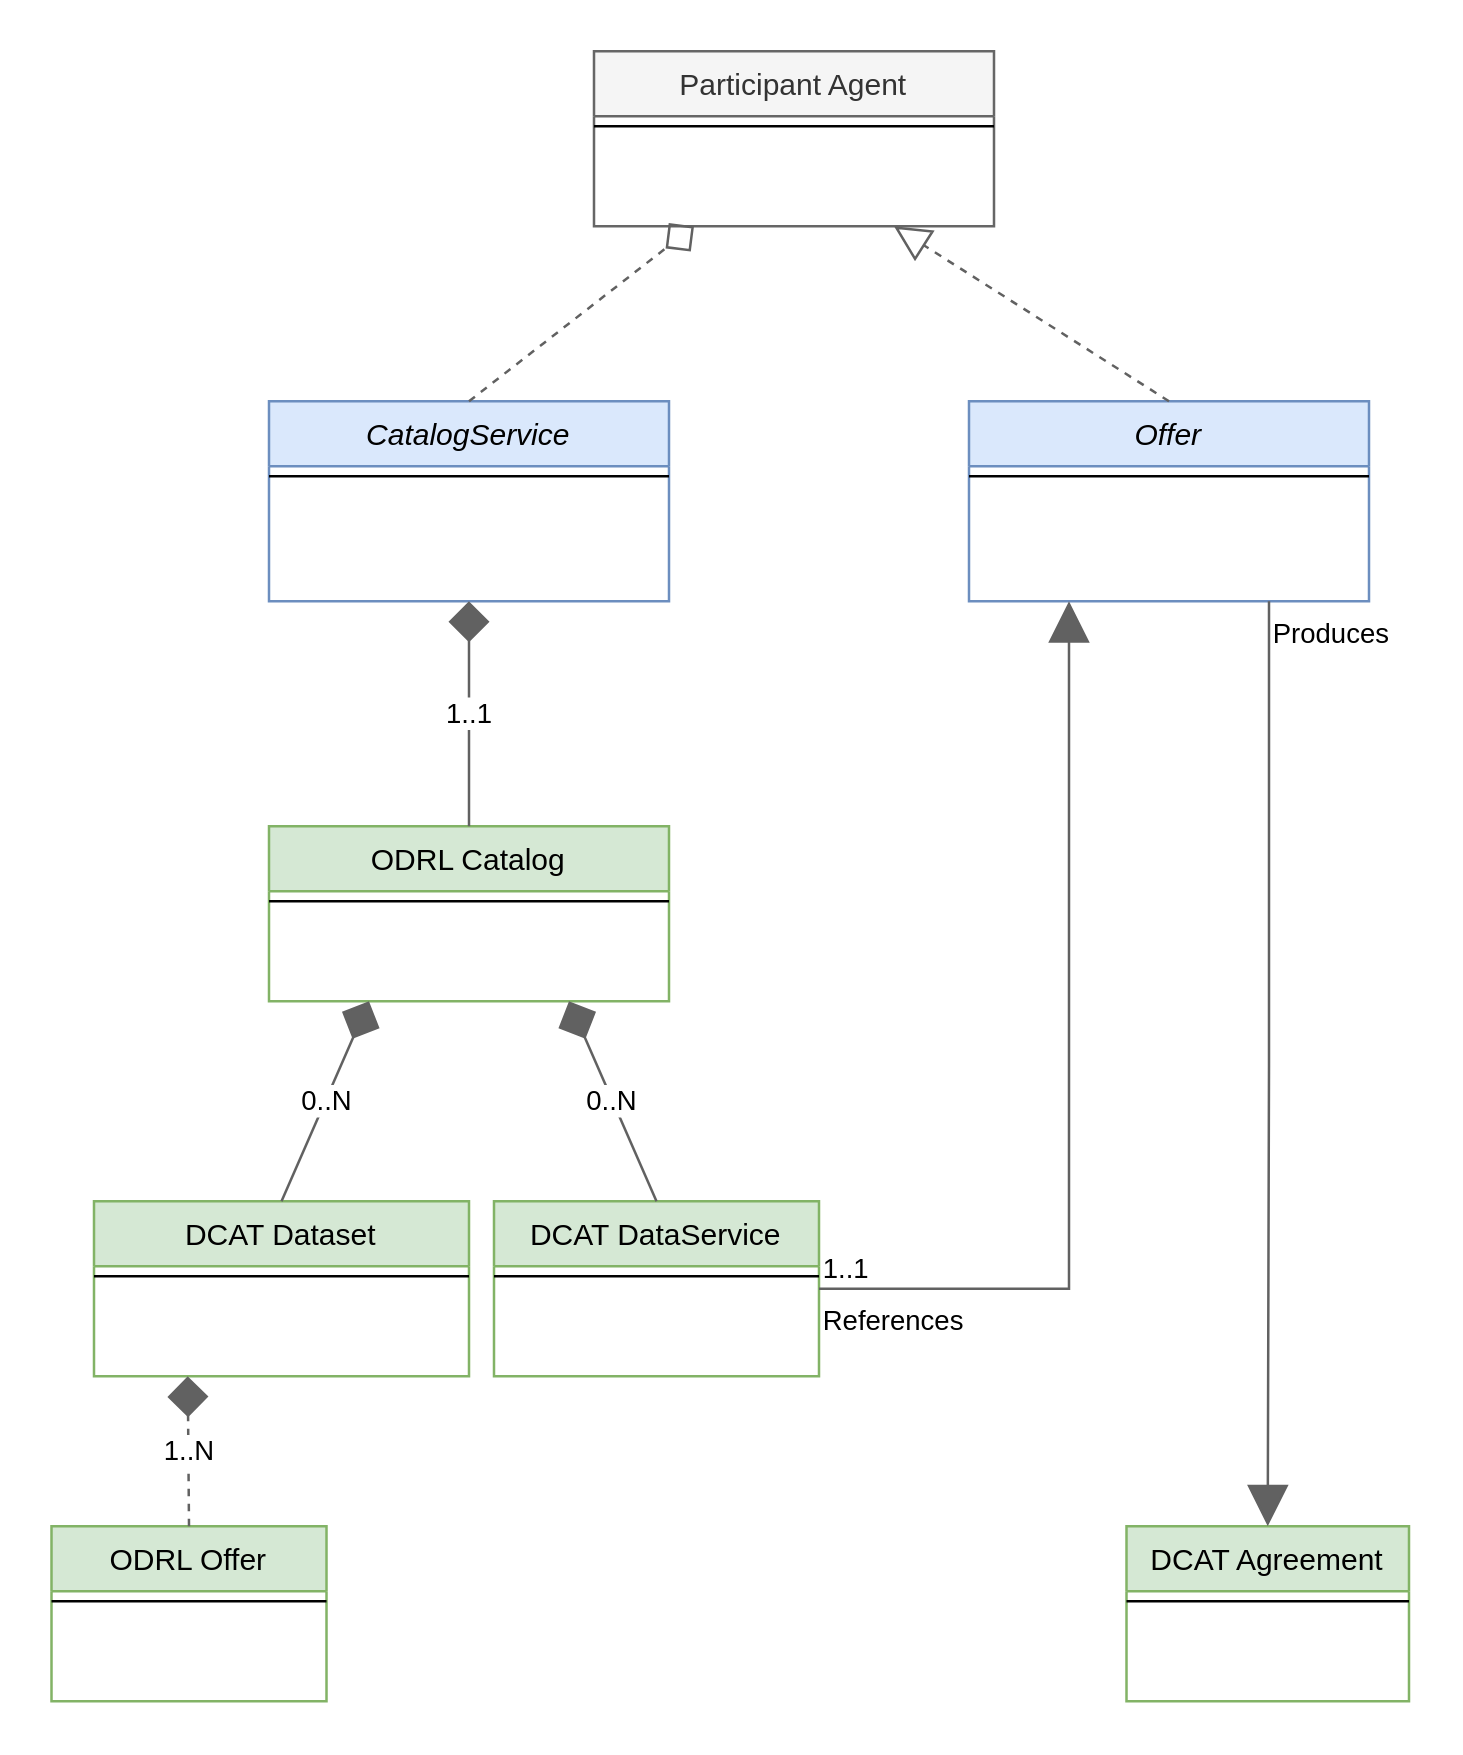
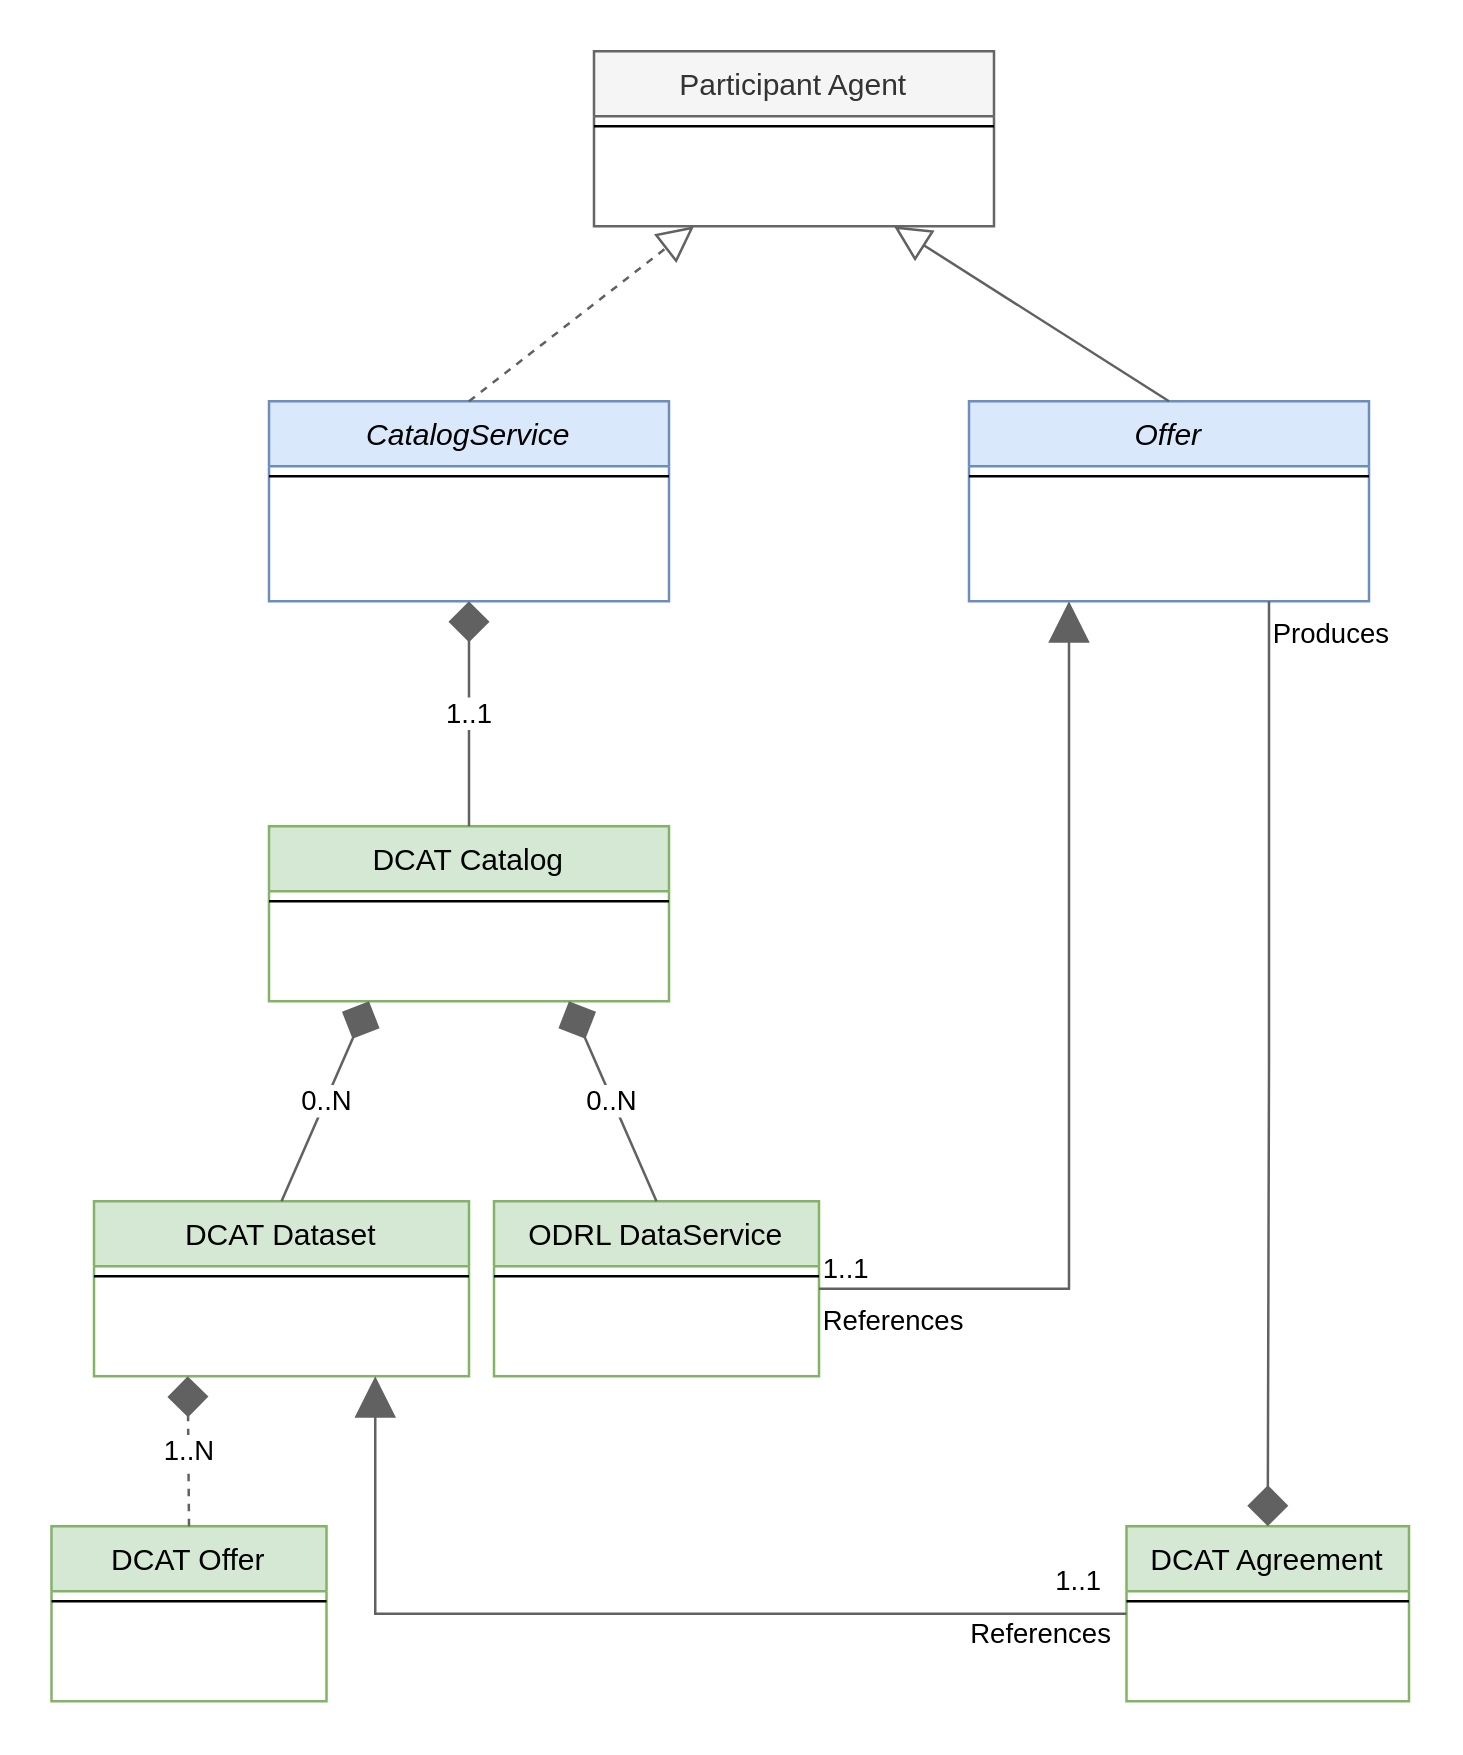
edge "CatalogService" -> "Participant Agent": arrowhead diamond -> block
edge "Offer" -> "Participant Agent": style dashed -> solid
node "ODRL Catalog": label "ODRL Catalog" -> "DCAT Catalog"
node "DCAT DataService": label "DCAT DataService" -> "ODRL DataService"
edge "Offer" -> "DCAT Agreement": arrowhead block -> diamond
node "ODRL Offer": label "ODRL Offer" -> "DCAT Offer"
edge "DCAT Agreement" -> "DCAT Dataset": added, labels "1..1", "References"
